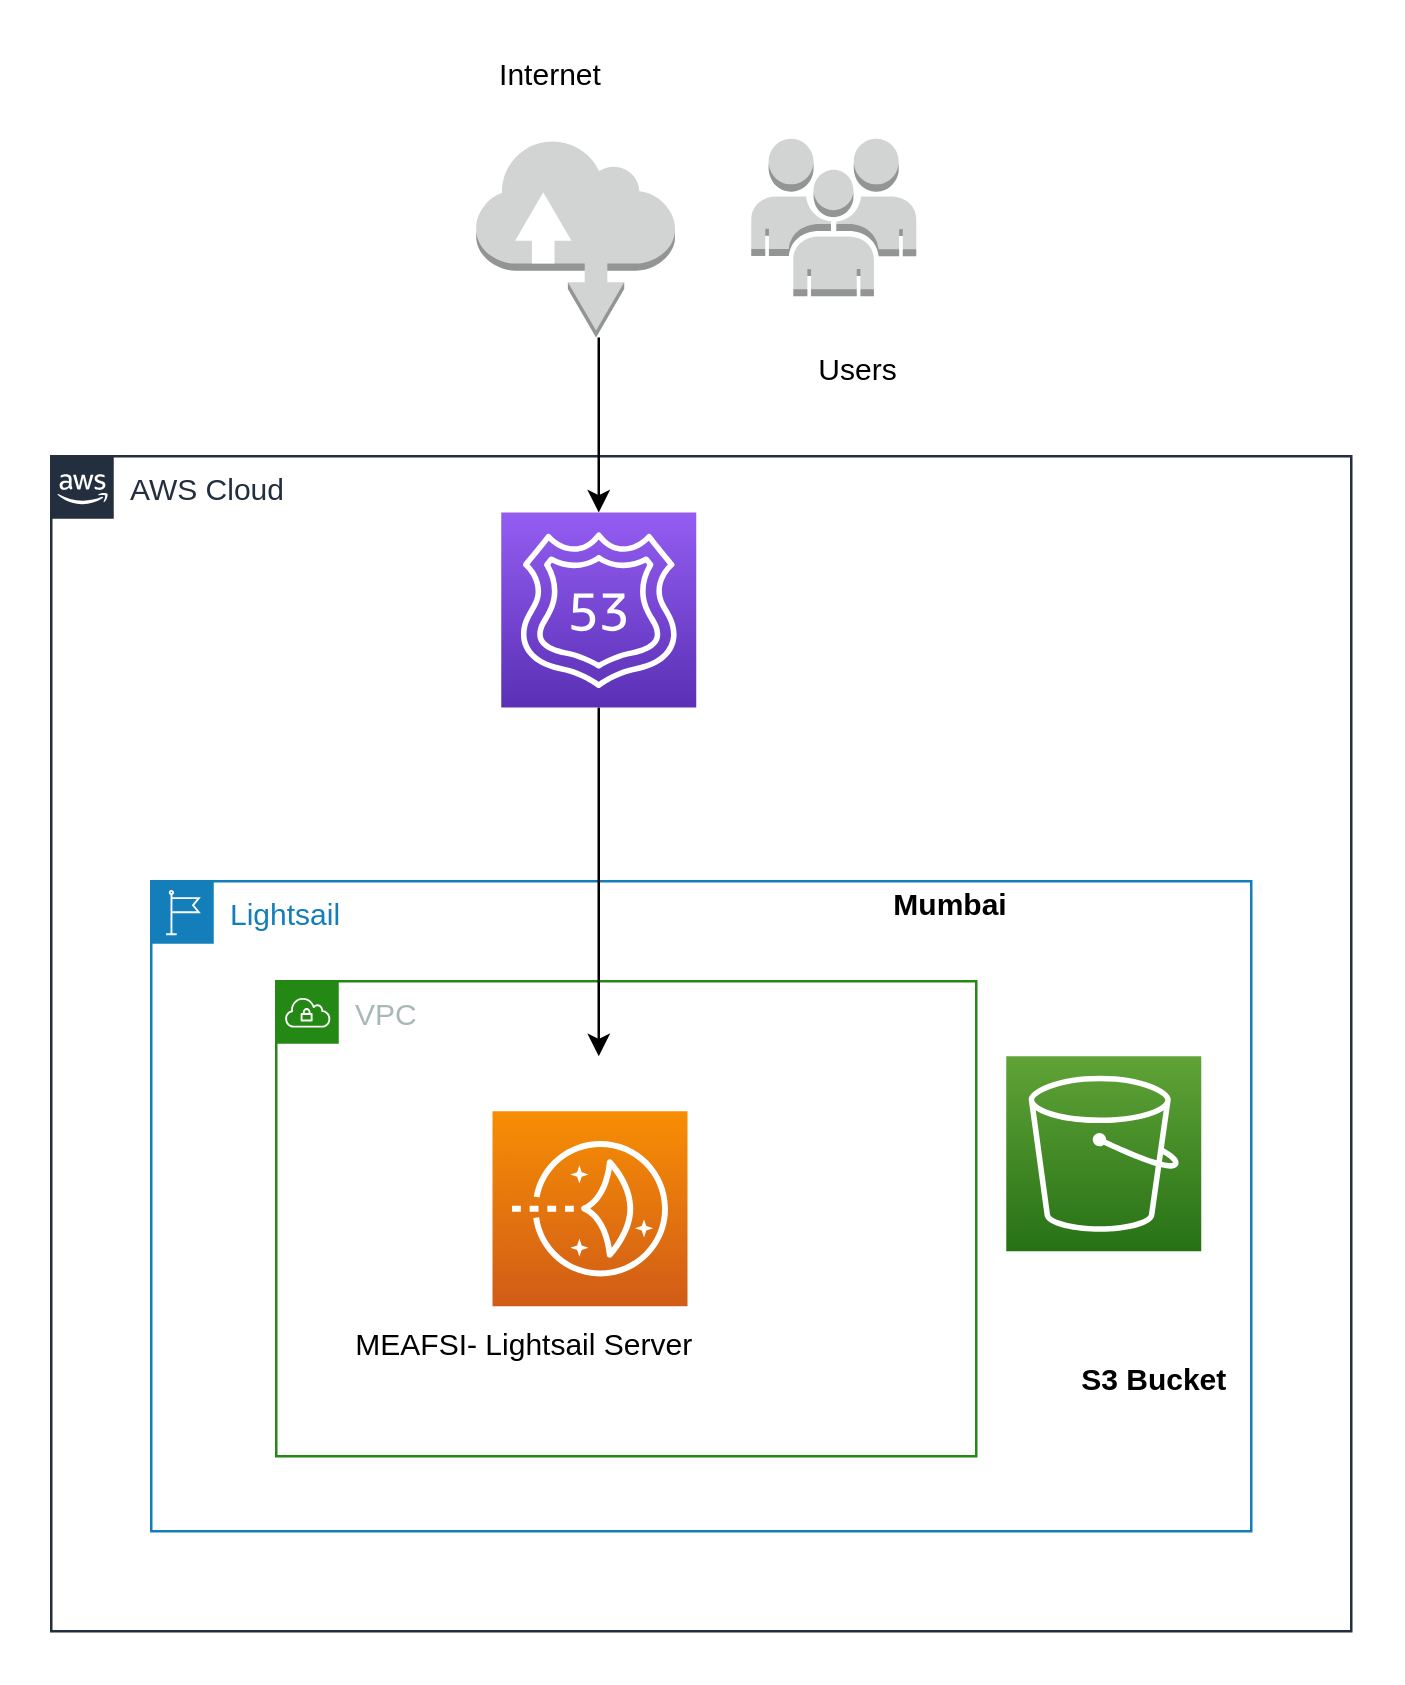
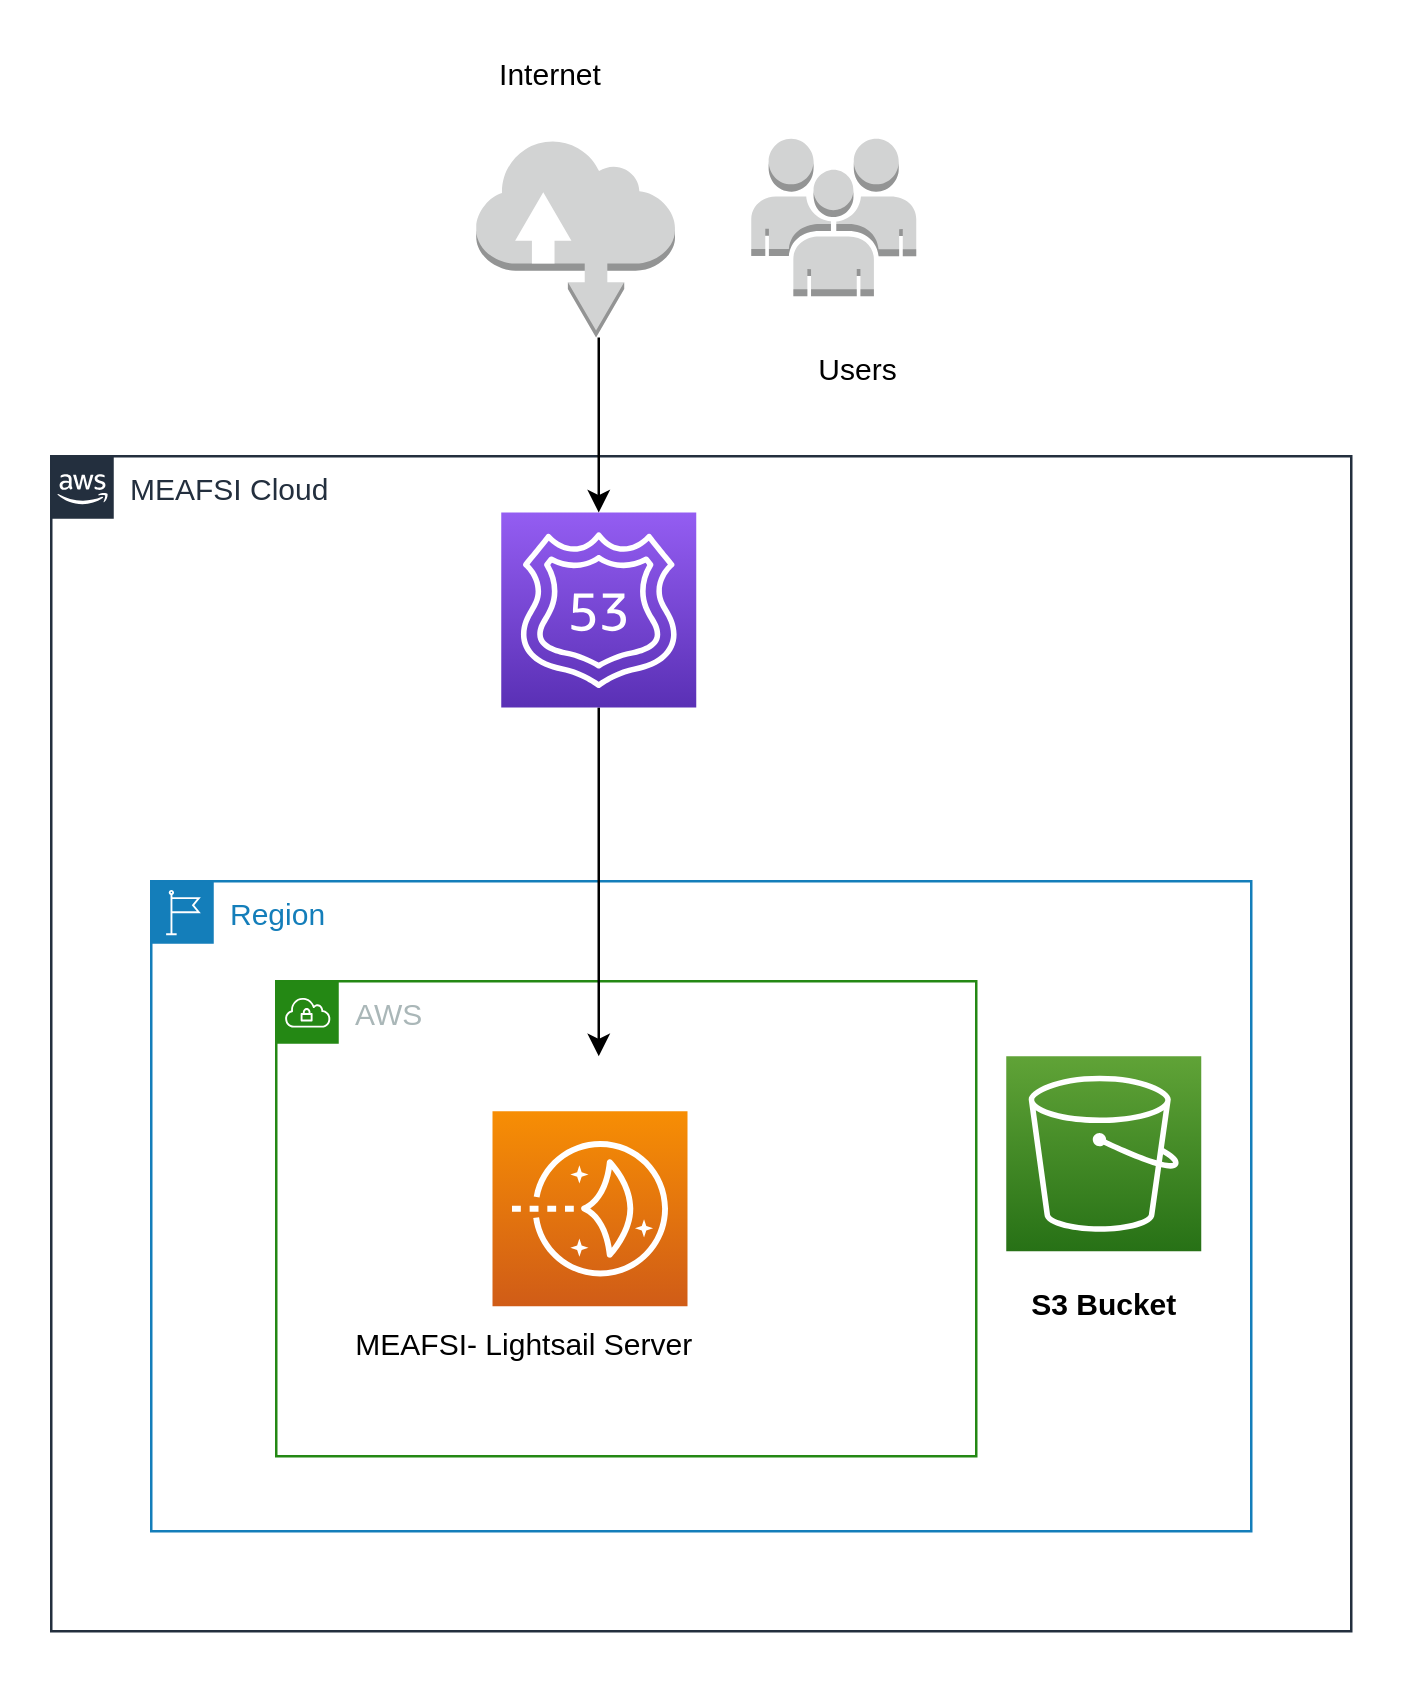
node "AWS Cloud": label "AWS Cloud" -> "MEAFSI Cloud"
node "Mumbai": removed
node "Lightsail": label "Lightsail" -> "Region"
node "VPC": label "VPC" -> "AWS"
node "S3 Bucket": moved (1154, 1381) -> (1104, 1306)
